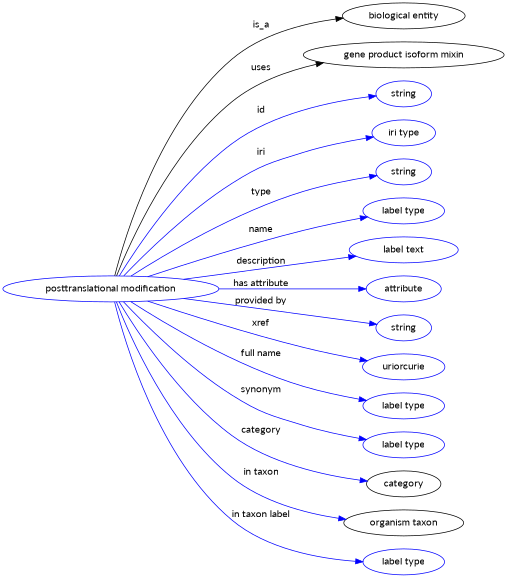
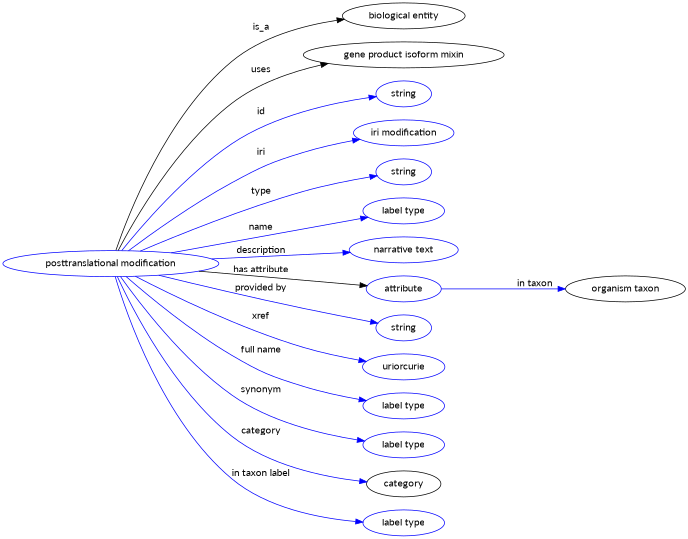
node "iri type": label "iri type" -> "iri modification"
node "label text": label "label text" -> "narrative text"
edge "posttranslational modification" -> "attribute": color blue -> black
edge "posttranslational modification" -> "organism taxon": now "attribute" -> "organism taxon"
